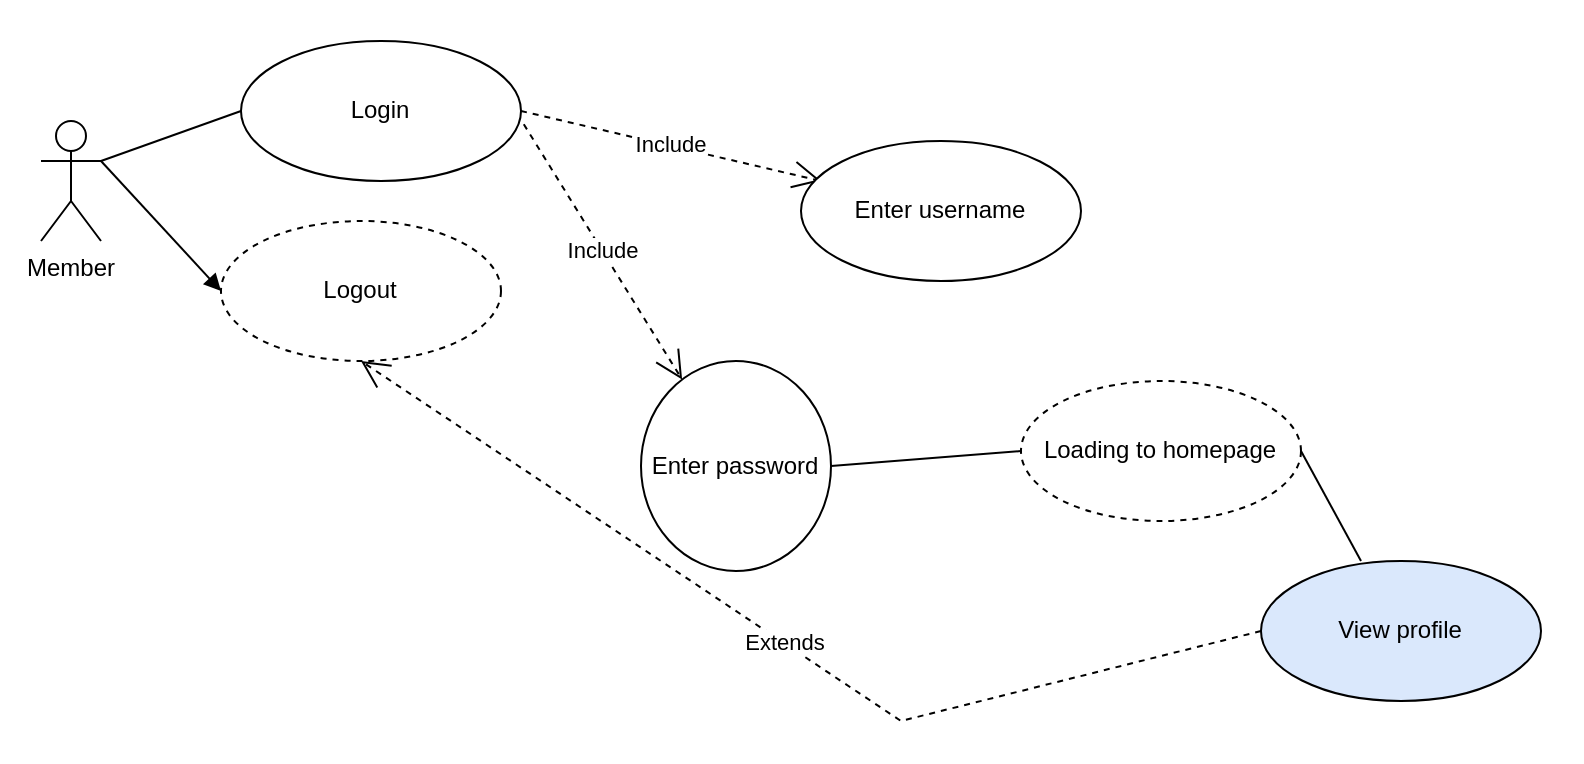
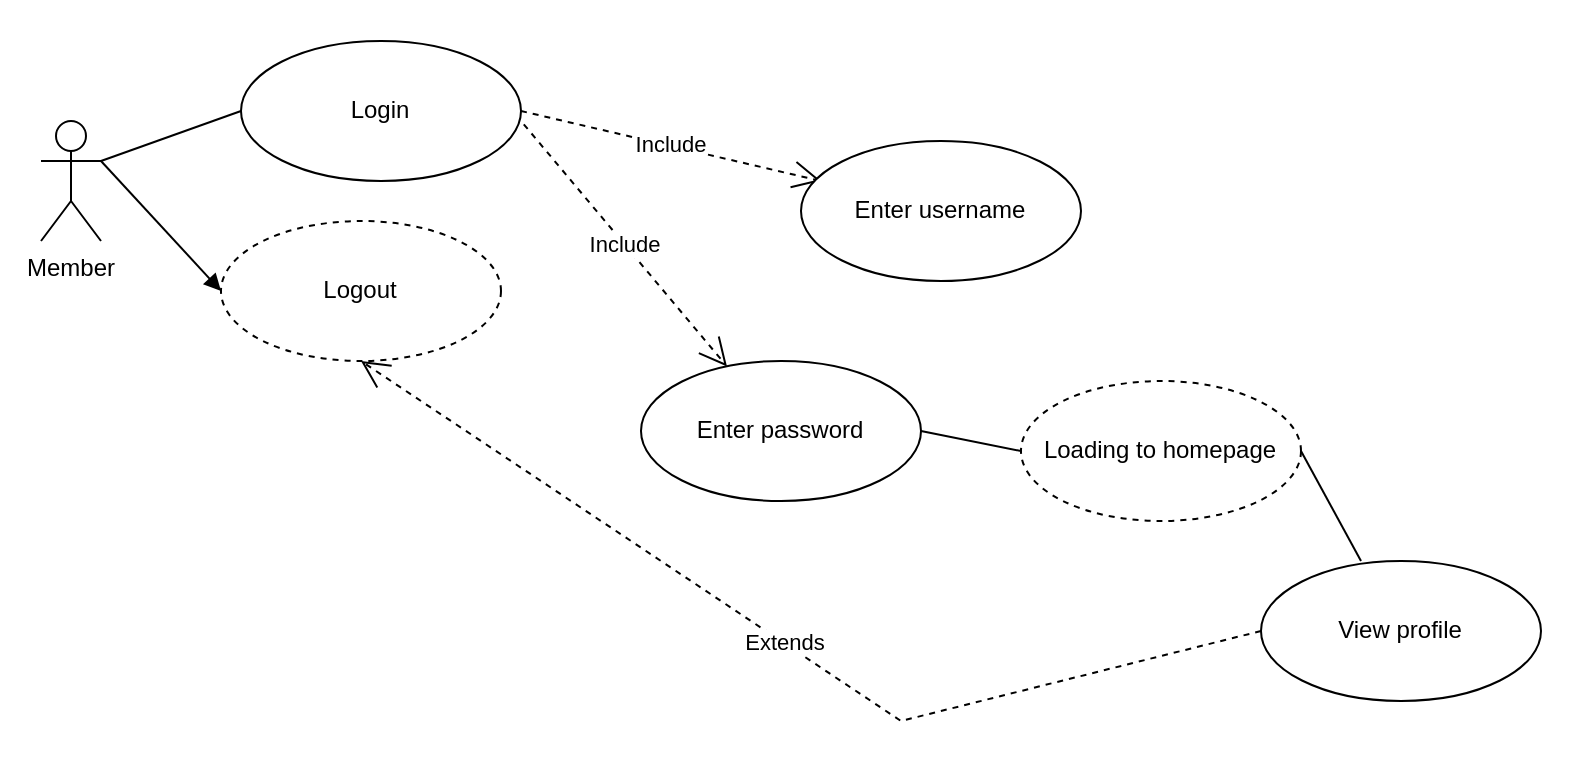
node "Enter password": size 190x210 -> 280x140
node "View profile": fillcolor #dae8fc -> #ffffff
